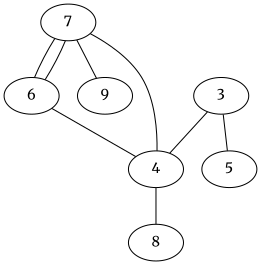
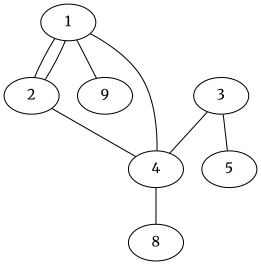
node "7": label "7" -> "1"
node "6": label "6" -> "2"
